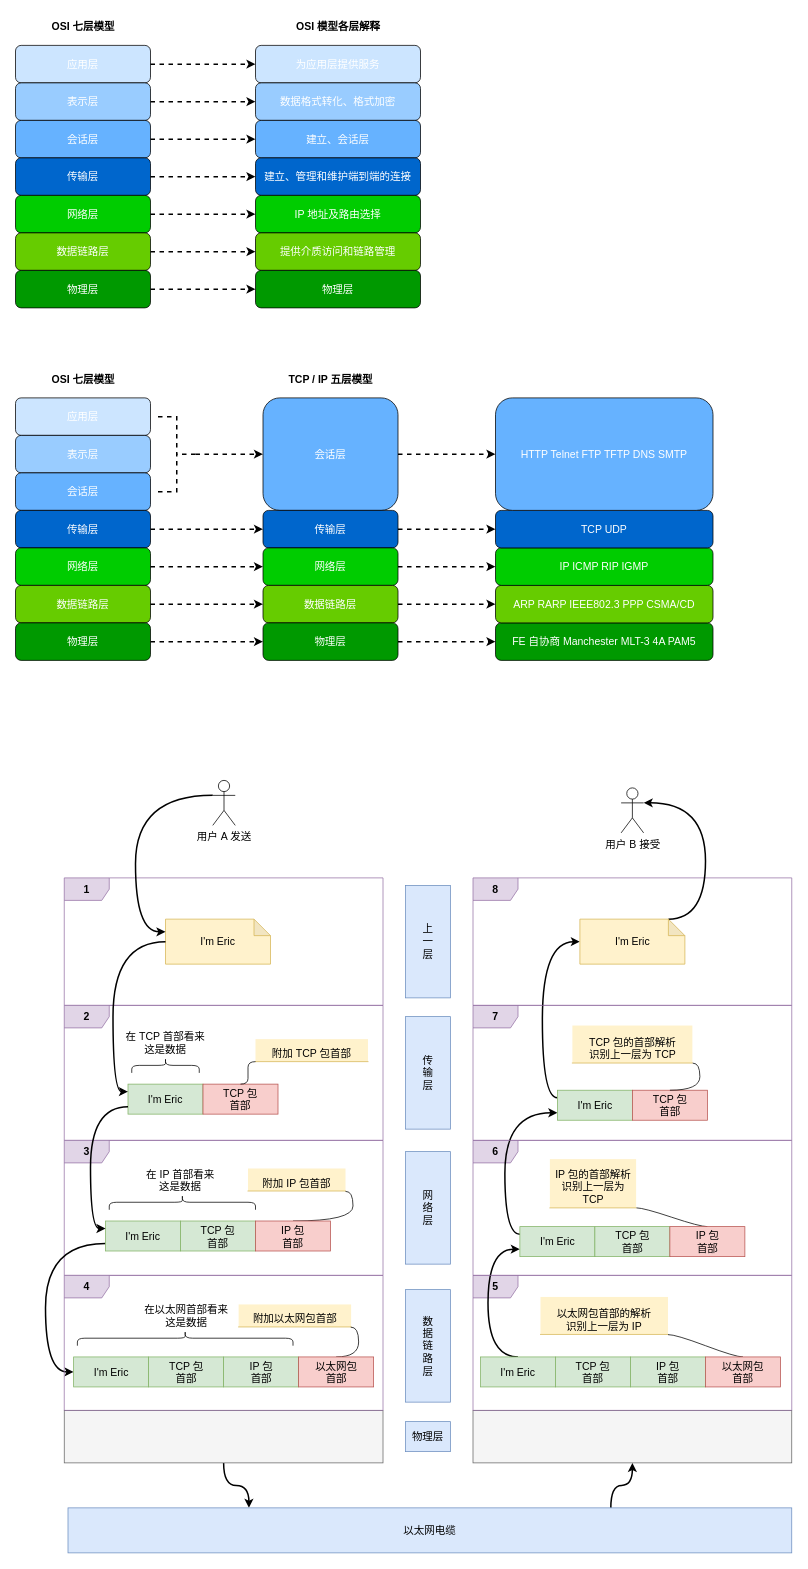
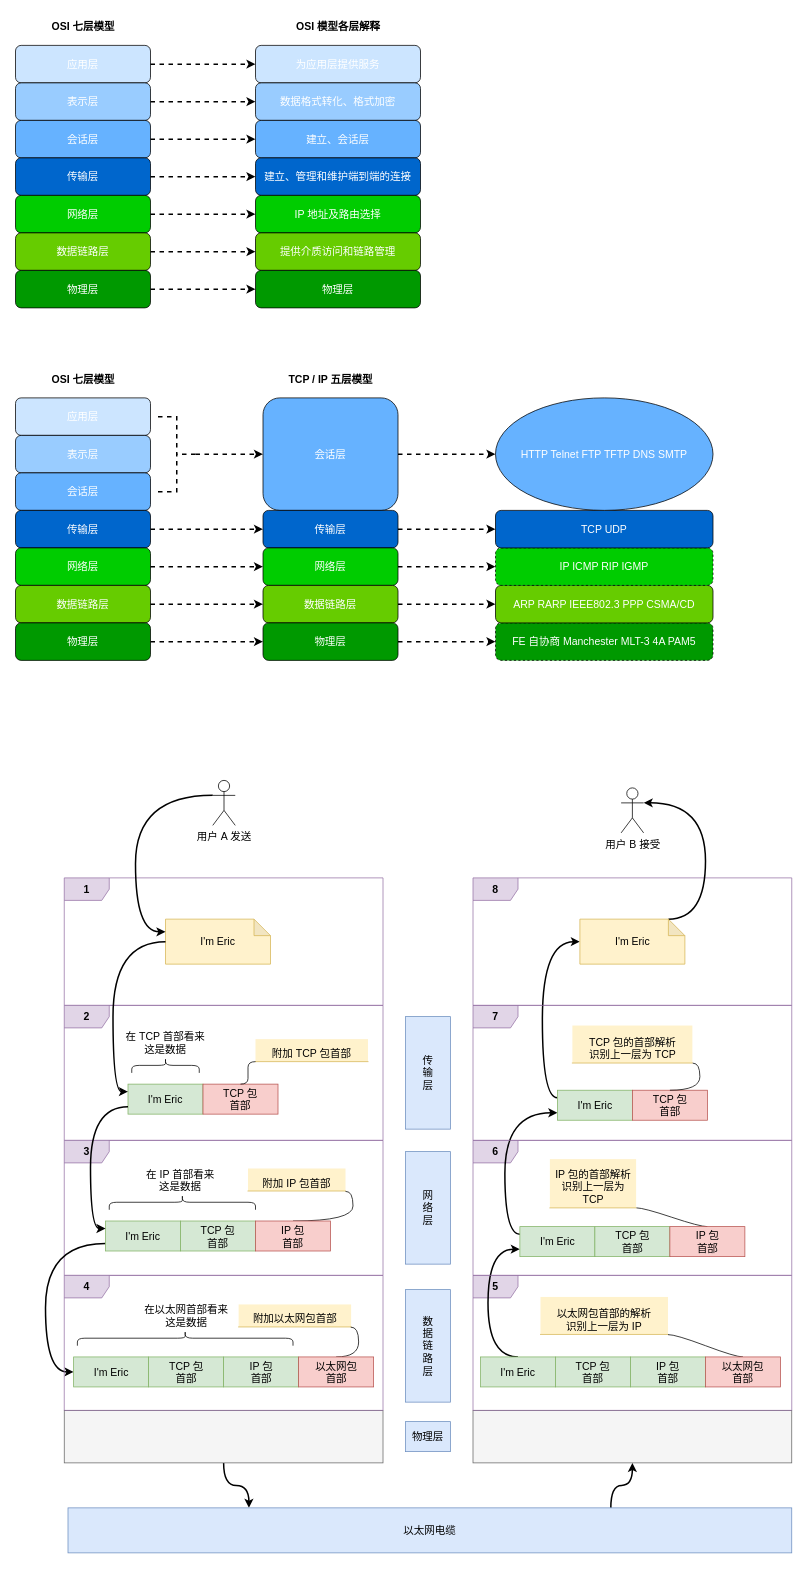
node "HTTP Telnet FTP TFTP DNS SMTP": shape rounded rectangle -> ellipse
node "IP ICMP RIP IGMP": style solid -> dashed
node "FE 自协商 Manchester MLT-3 4A PAM5": style solid -> dashed
node "上 一 层": removed
